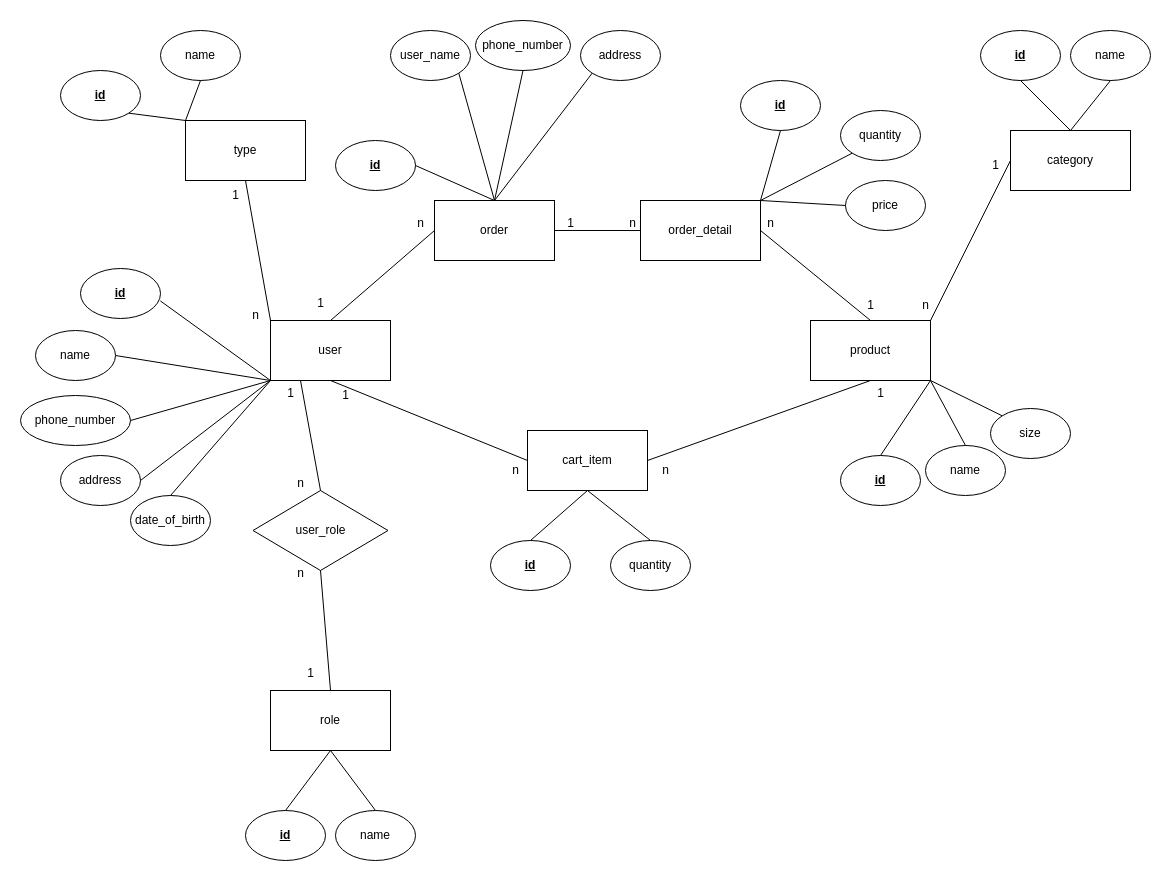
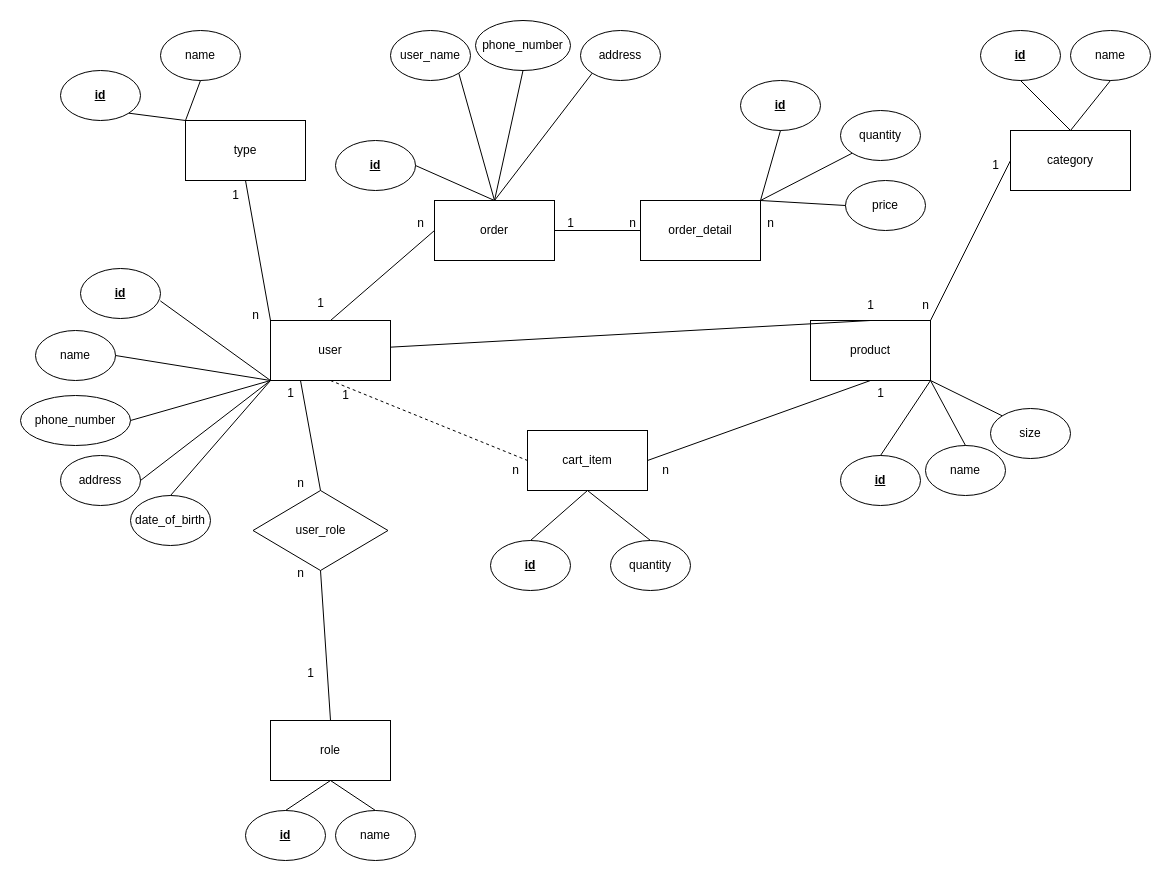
edge "order_detail" -- "product": now "user" -- "product"
edge "user" -- "cart_item": style solid -> dashed
node "role": moved (331, 721) -> (331, 751)
